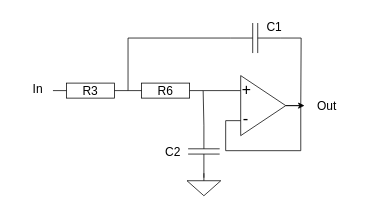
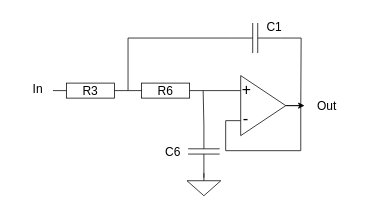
node "C2": label "C2" -> "C6"
